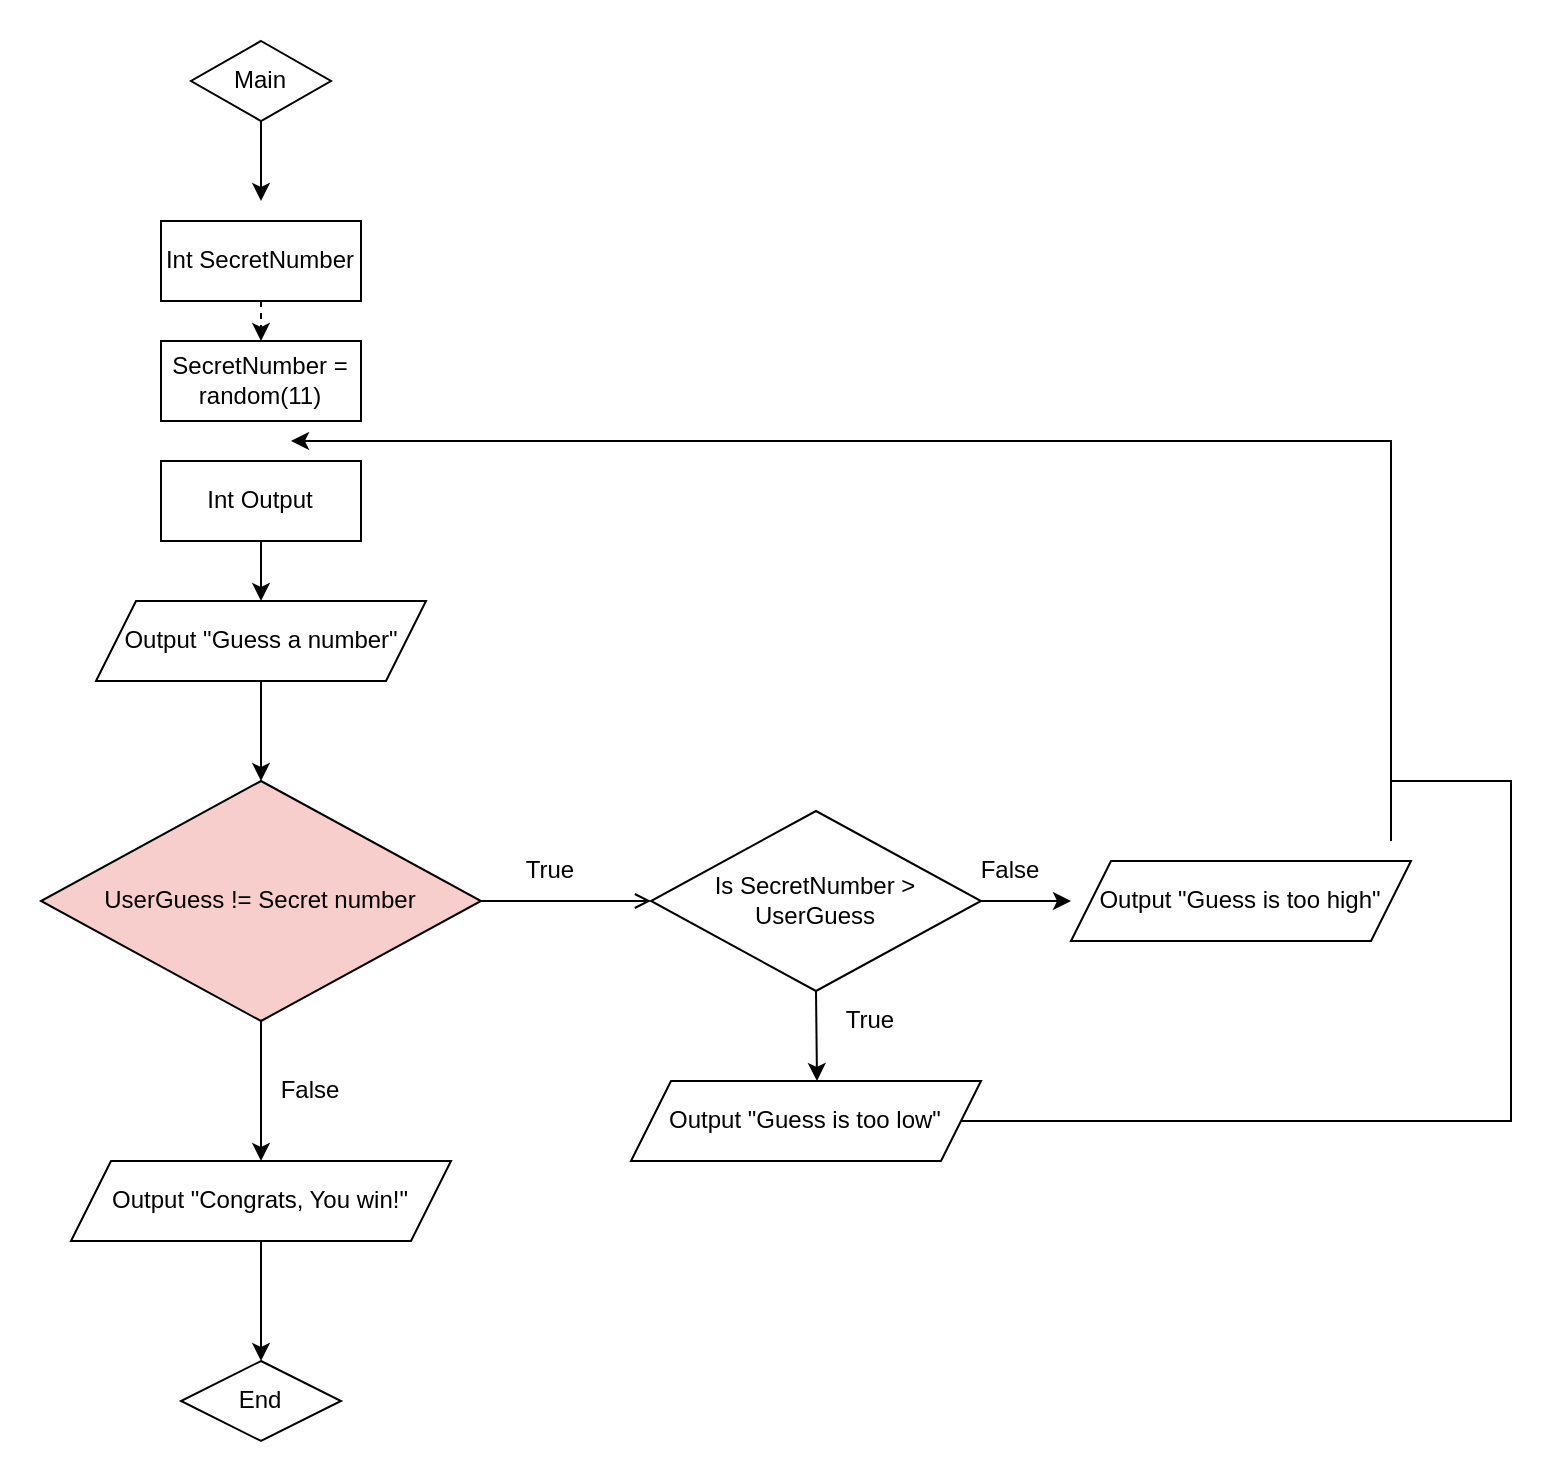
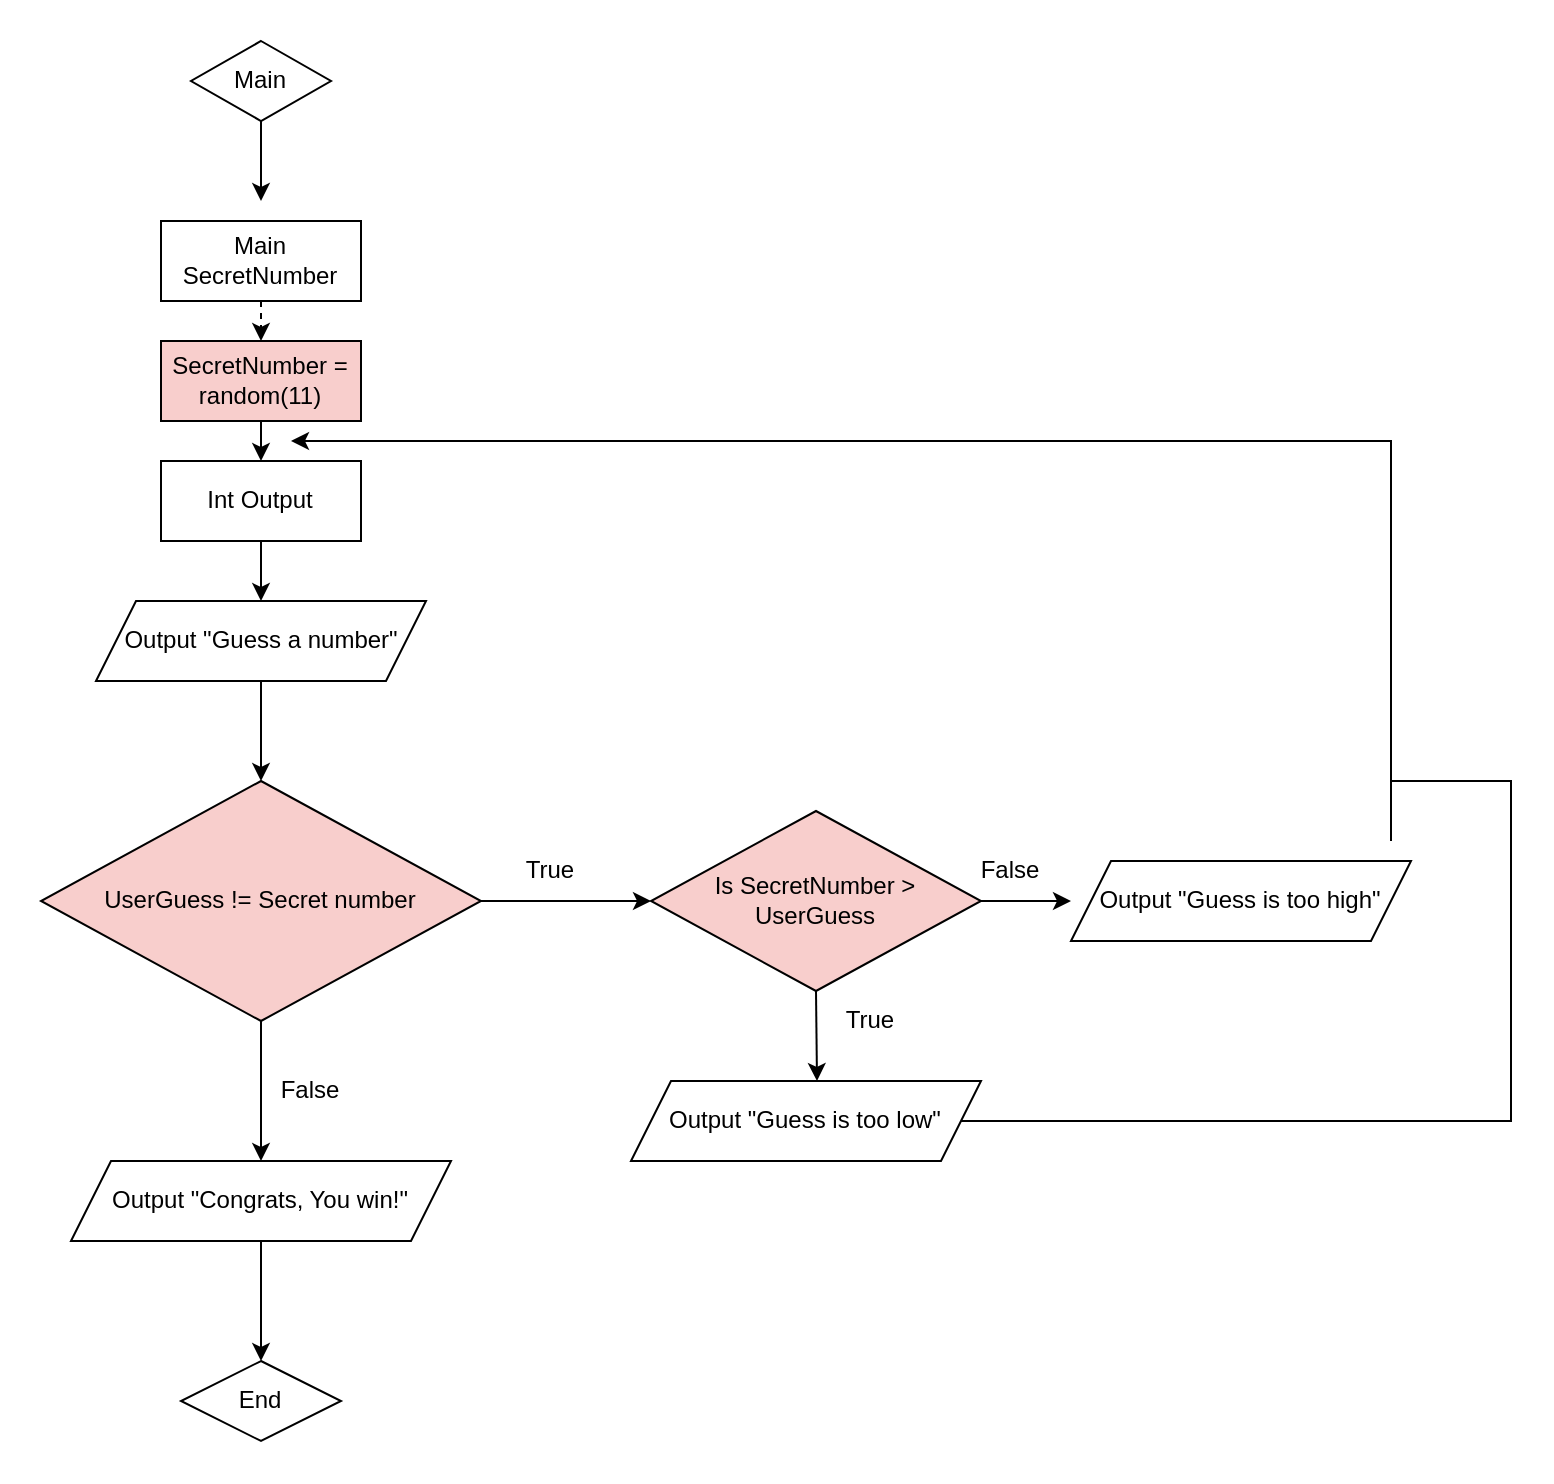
node "Int SecretNumber": label "Int SecretNumber" -> "Main SecretNumber"
node "SecretNumber = random(11)": fillcolor #ffffff -> #f8cecc
edge "SecretNumber = random(11)" -> "Int Output": added
edge "UserGuess != Secret number" -> "Is SecretNumber > UserGuess": arrowhead open -> classic
node "Is SecretNumber > UserGuess": fillcolor #ffffff -> #f8cecc
